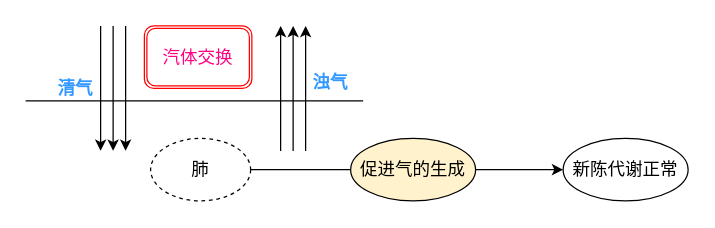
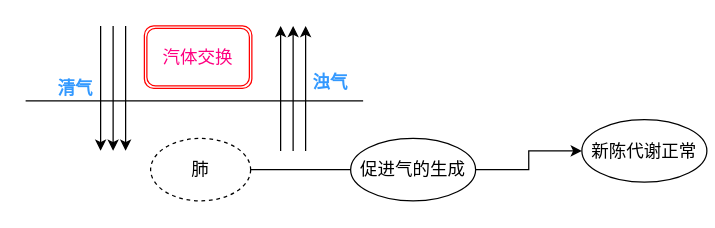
node "促进气的生成": fillcolor #fff2cc -> #ffffff
node "新陈代谢正常": moved (626, 169) -> (644, 151)
